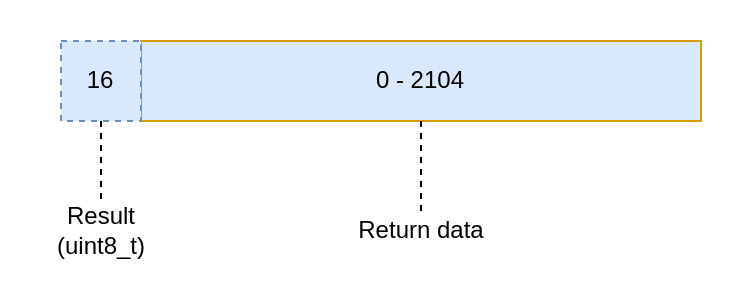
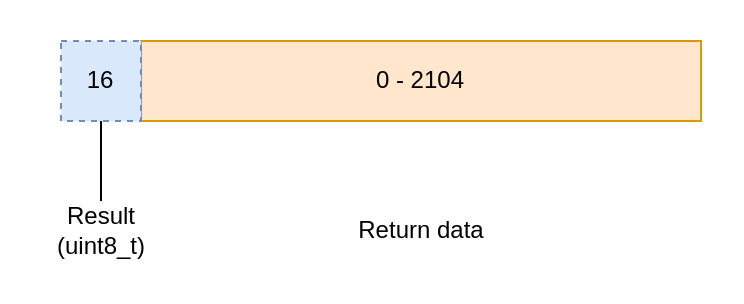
node "0 - 2104": fillcolor #dae8fc -> #ffe6cc
edge "16" -- "Result (uint8_t)": style dashed -> solid
edge "0 - 2104" -- "Return data": removed
